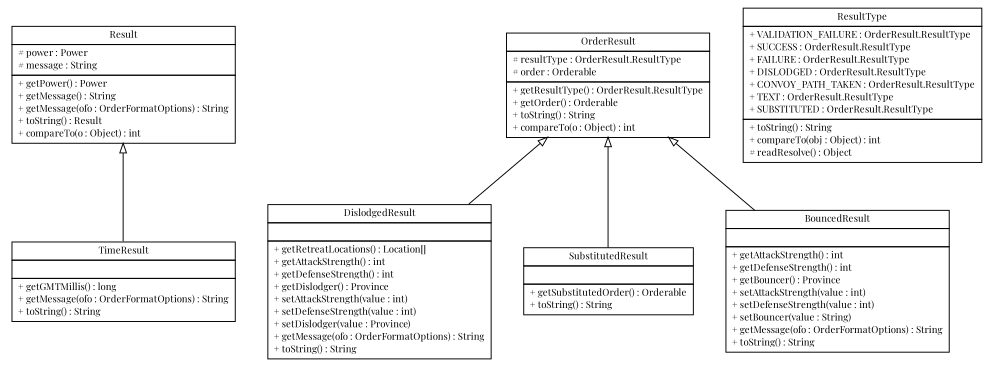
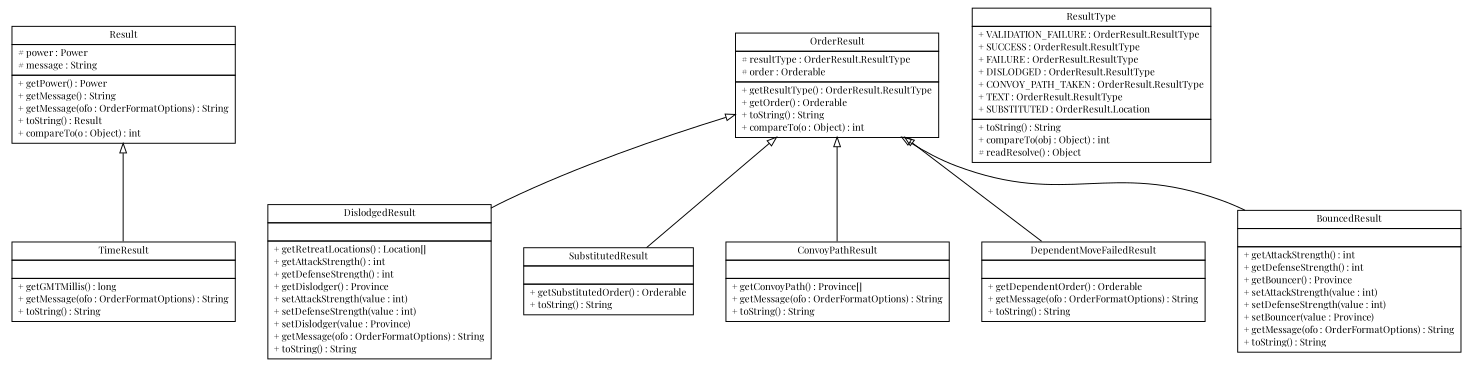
node "ResultType": text "+ SUBSTITUTED : OrderResult.ResultType" -> "+ SUBSTITUTED : OrderResult.Location"
node "ConvoyPathResult": added
node "DependentMoveFailedResult": added
node "BouncedResult": text "+ setBouncer(value : String)" -> "+ setBouncer(value : Province)"
